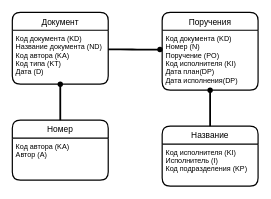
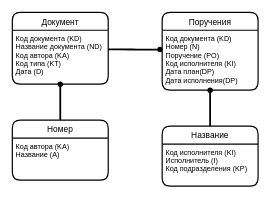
node "Код автора (KA) Автор (A)": label "Код автора (KA) Автор (A)" -> "Код автора (KA) Название (A)"
